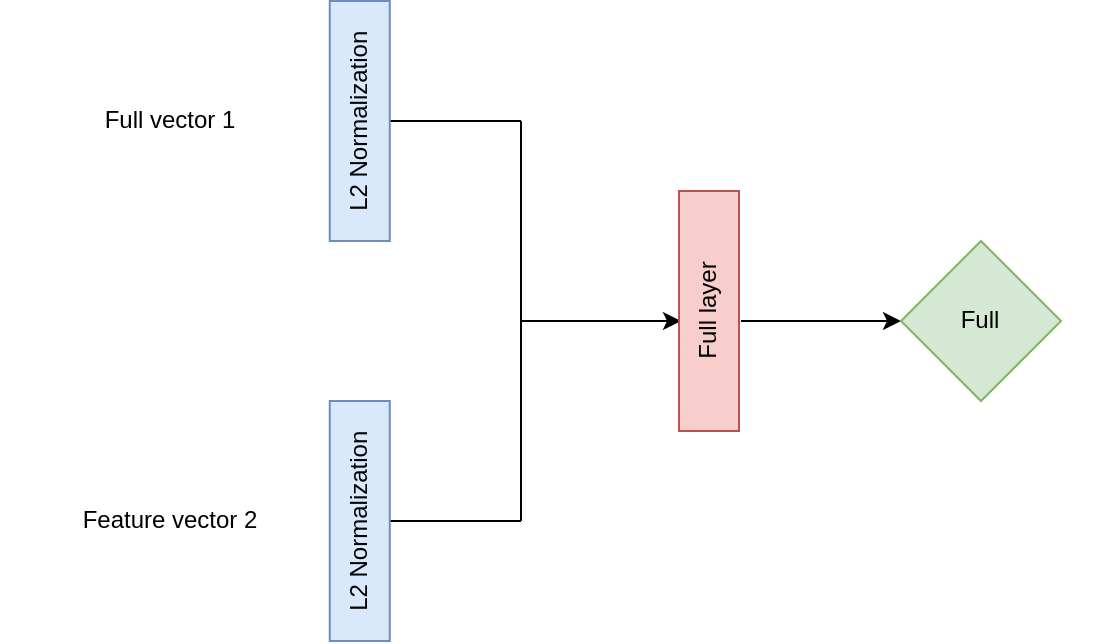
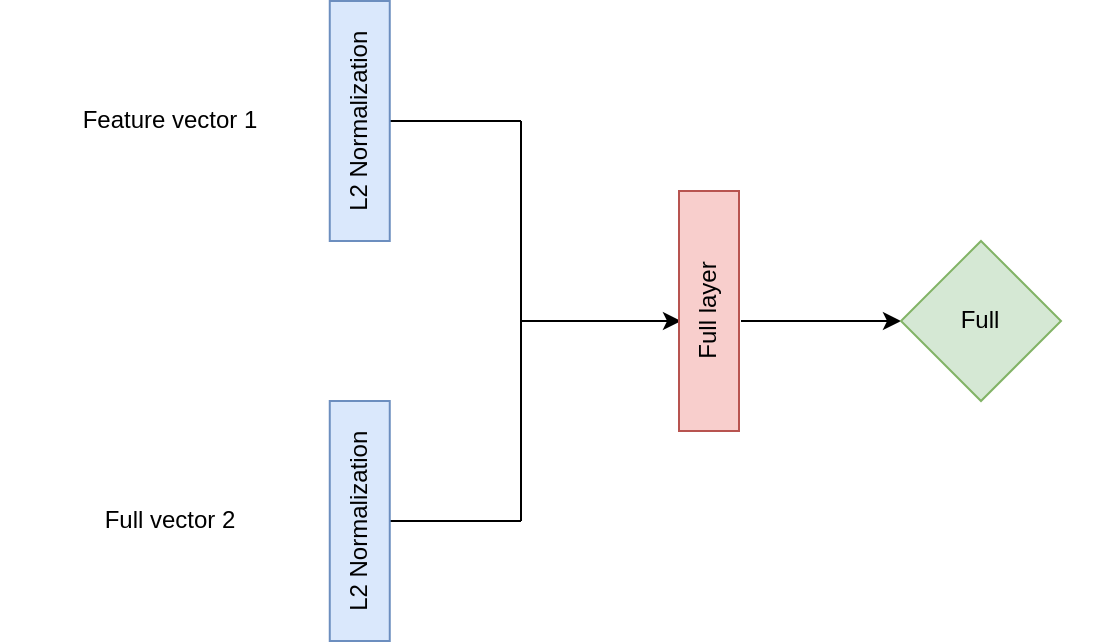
node "Full vector 1": label "Full vector 1" -> "Feature vector 1"
node "Feature vector 2": label "Feature vector 2" -> "Full vector 2"
